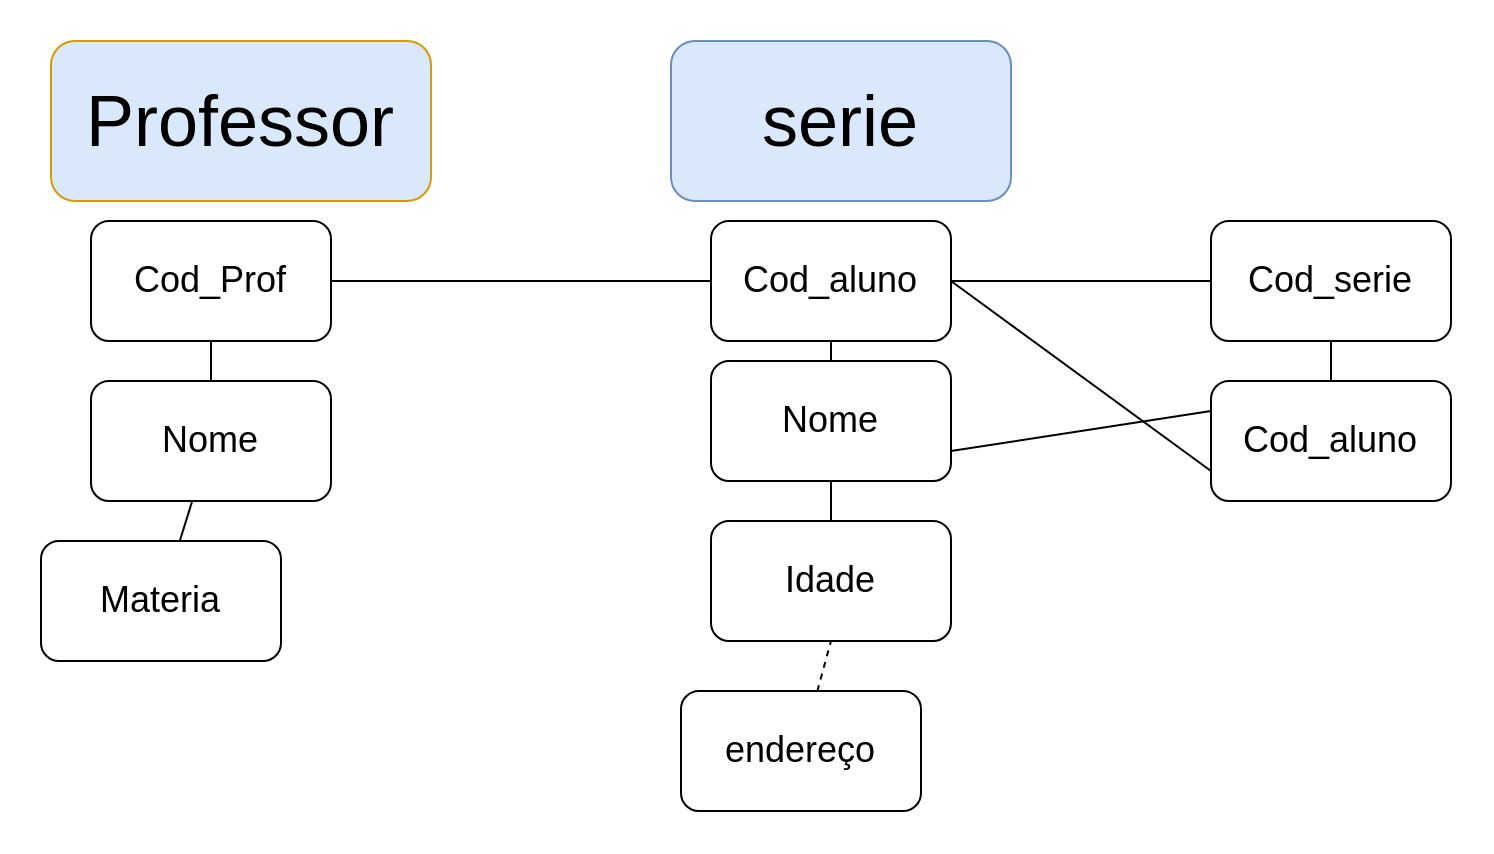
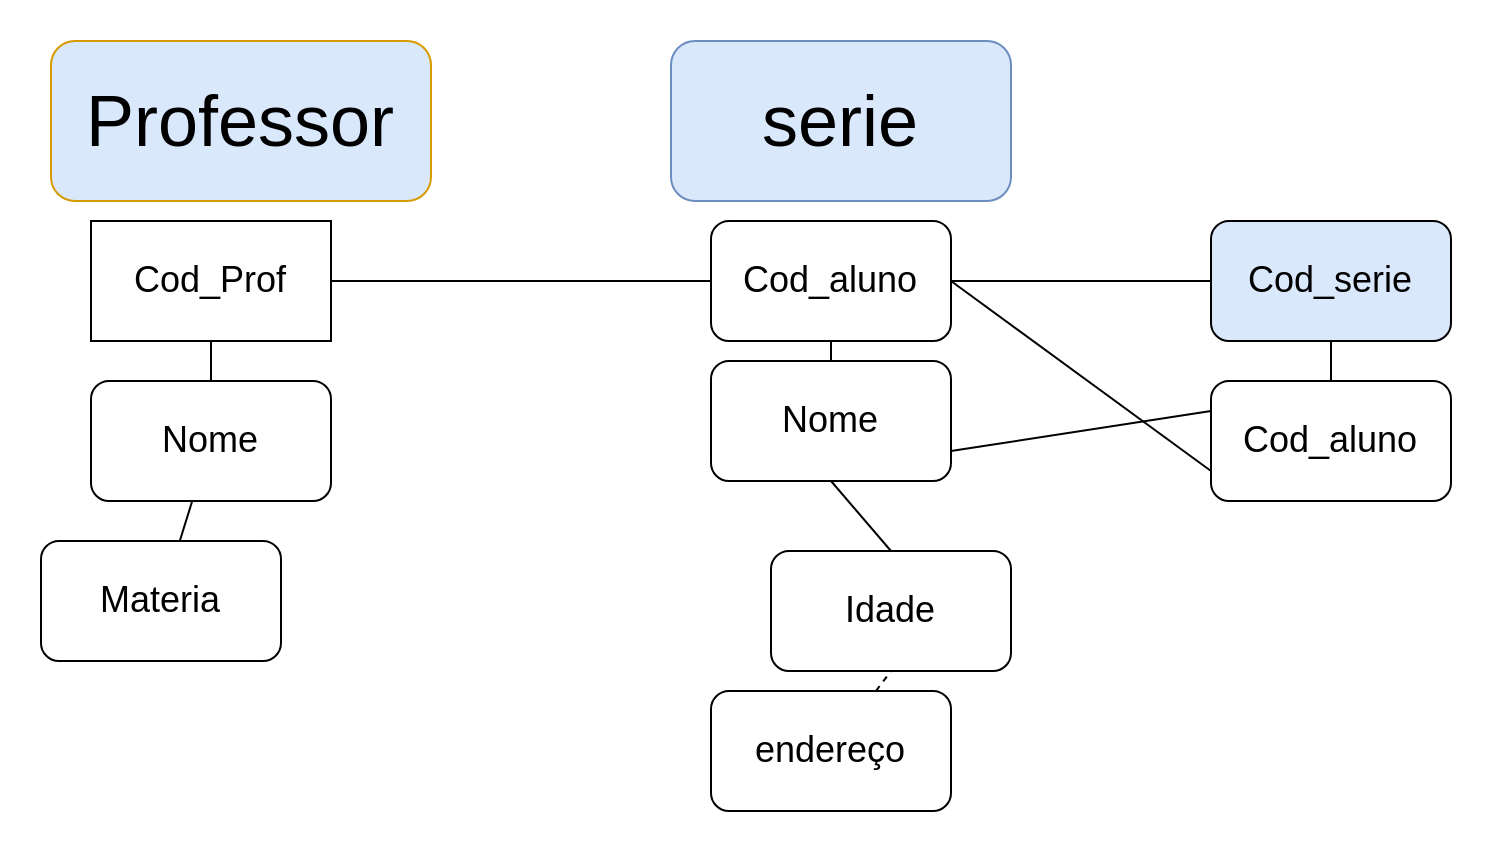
node "Cod_Prof": shape rounded rectangle -> rectangle
node "Cod_serie": fillcolor #ffffff -> #dae8fc
node "Idade": moved (831, 581) -> (891, 611)
node "endereço": moved (801, 751) -> (831, 751)
